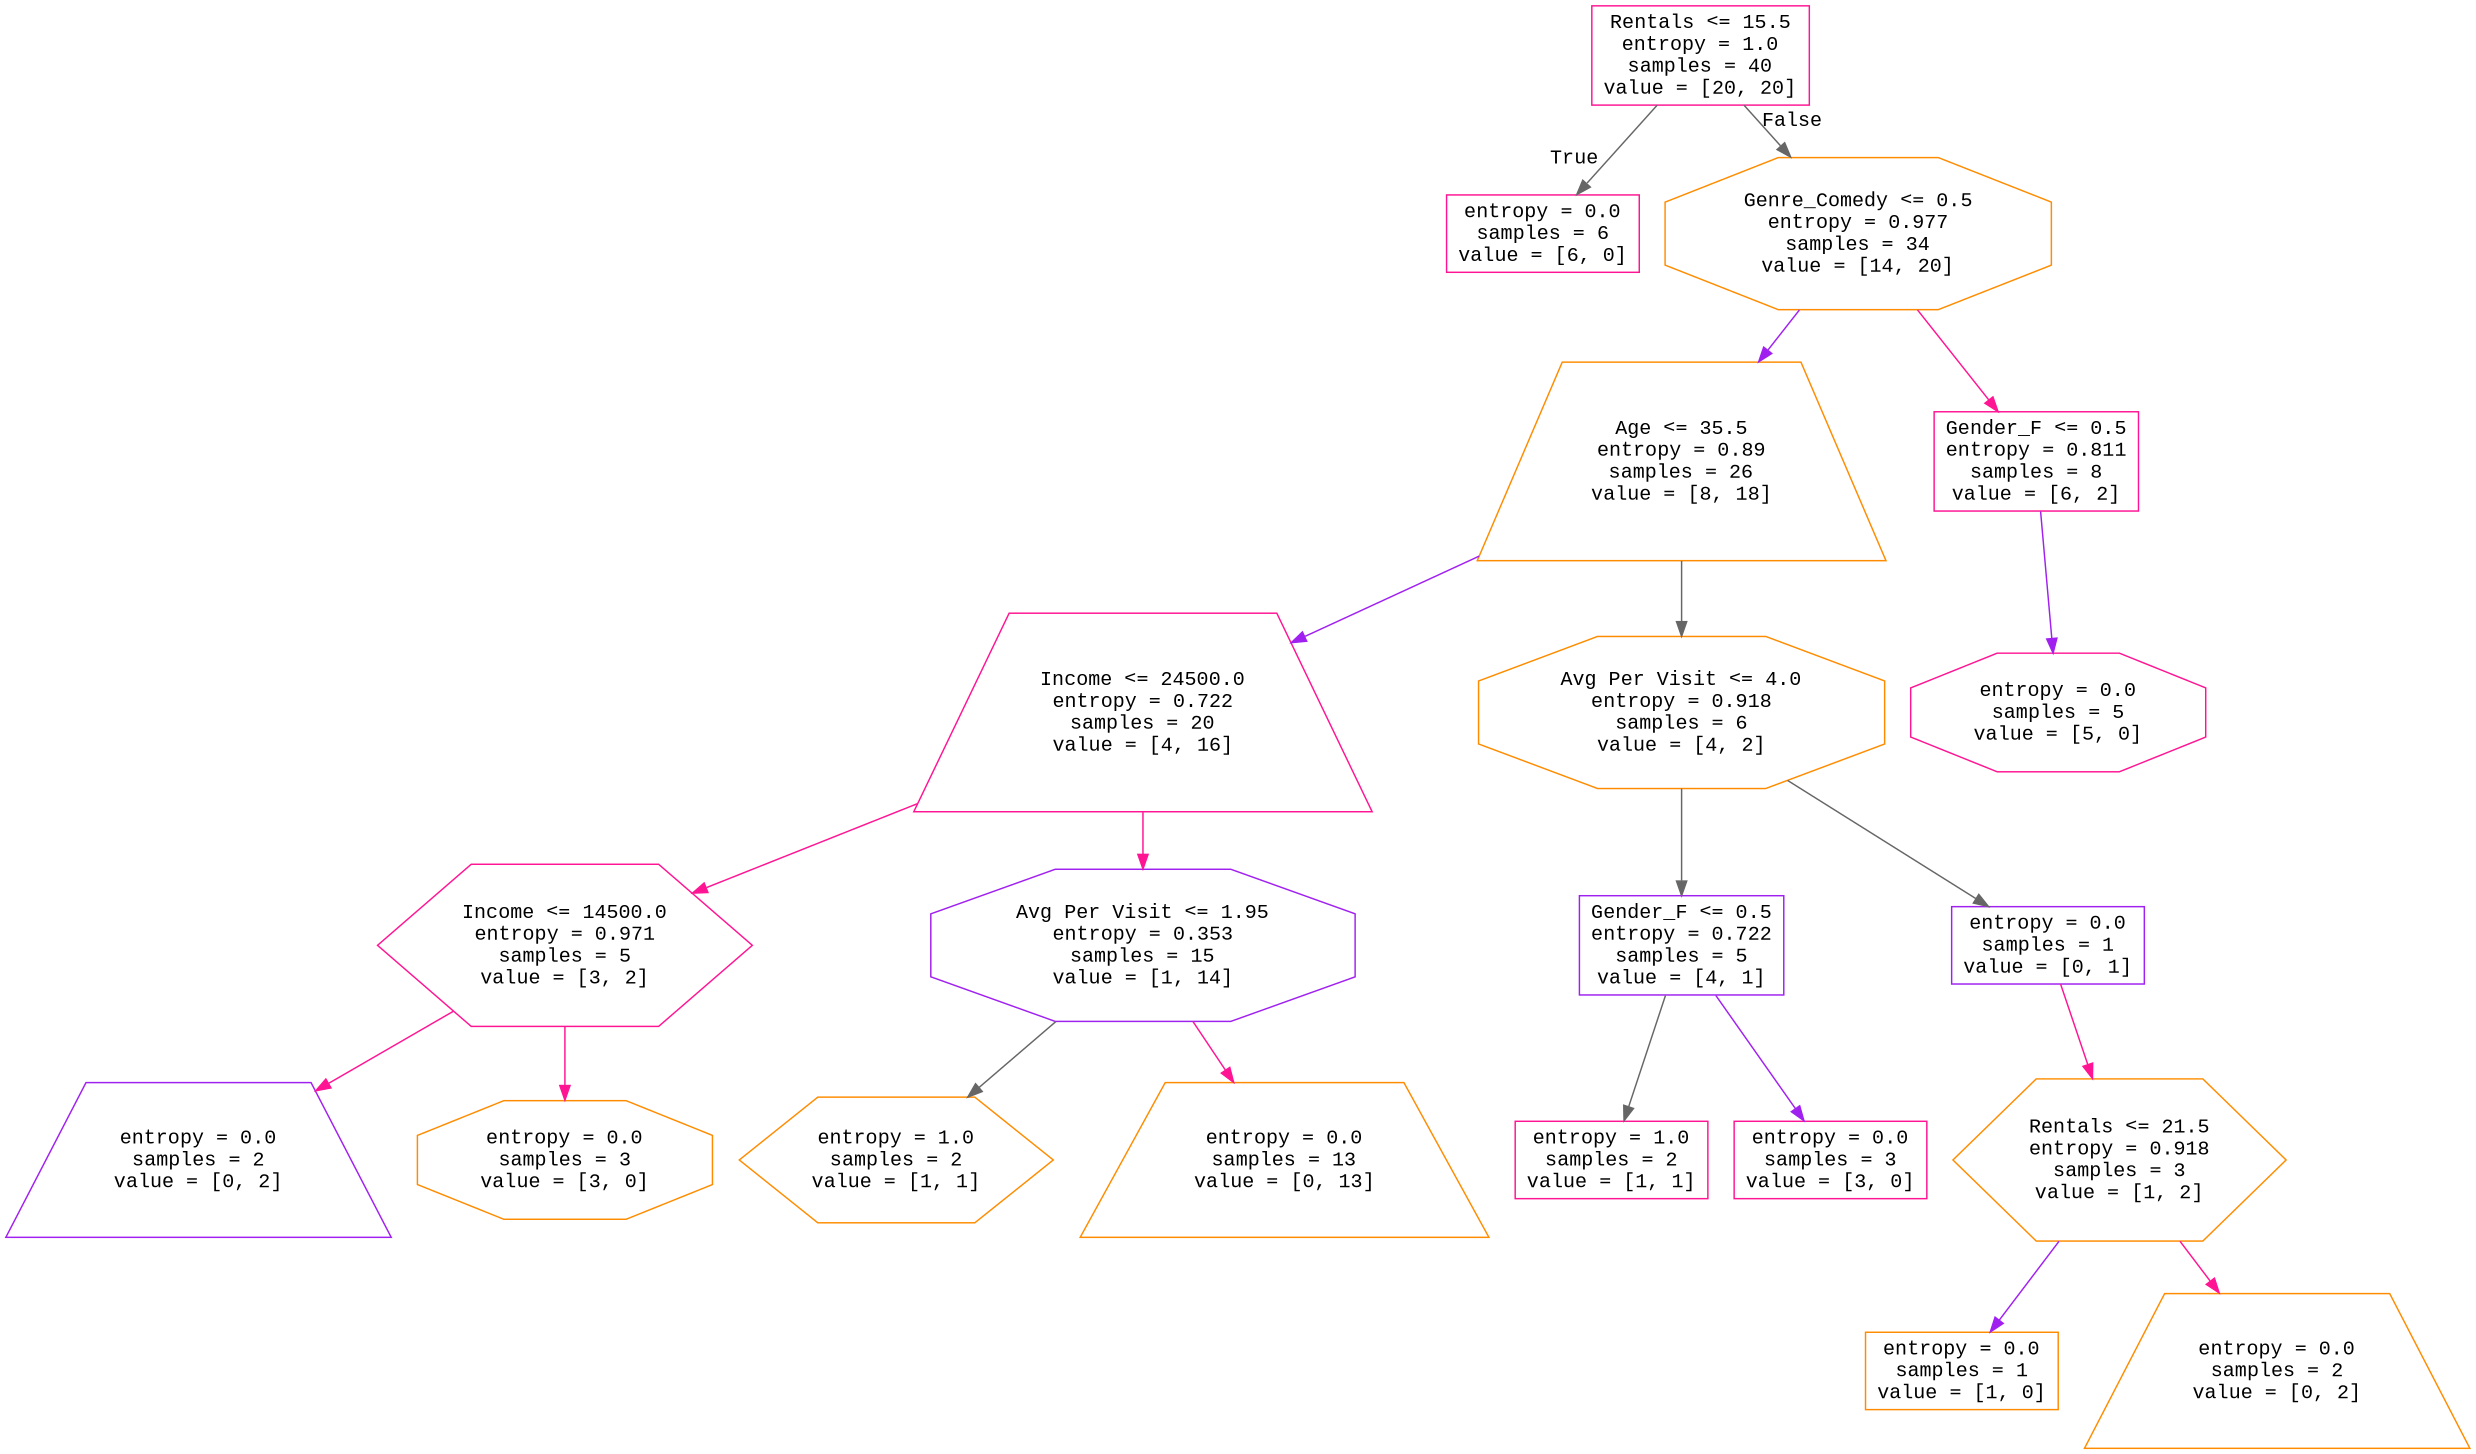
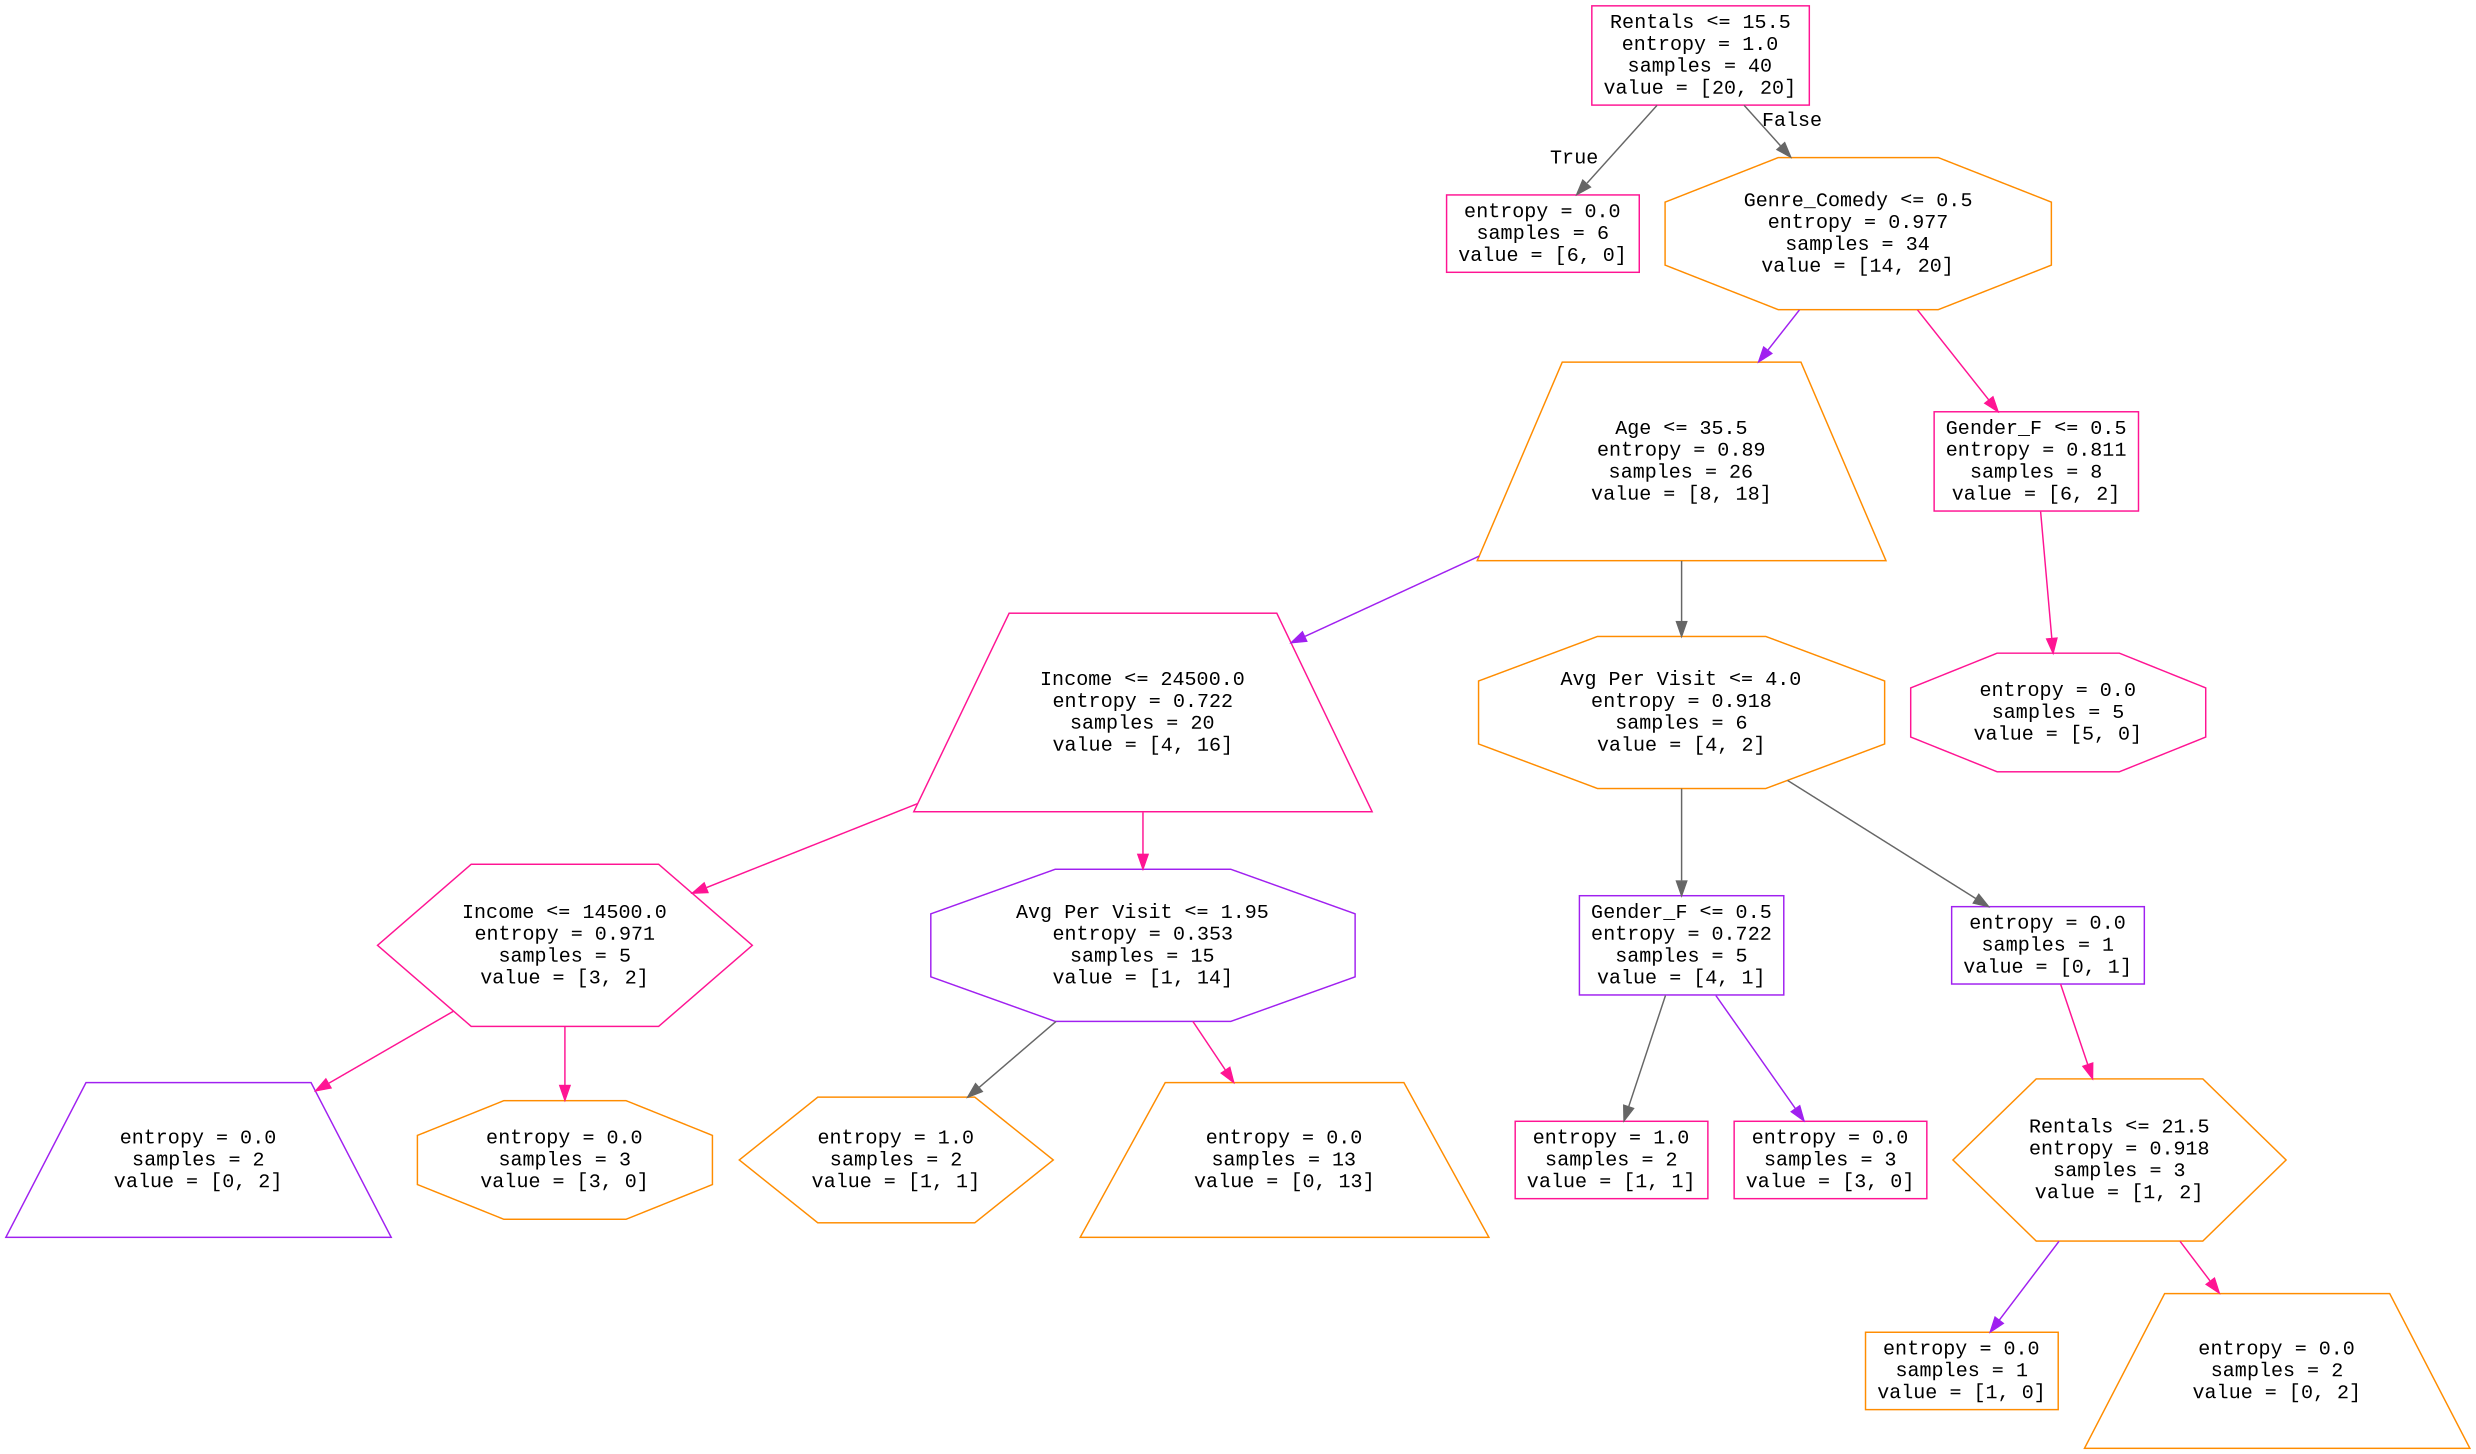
edge "Gender_F <= 0.5 entropy = 0.811 samples = 8 value = [6, 2]" -> "entropy = 0.0 samples = 5 value = [5, 0]": color purple -> deeppink
